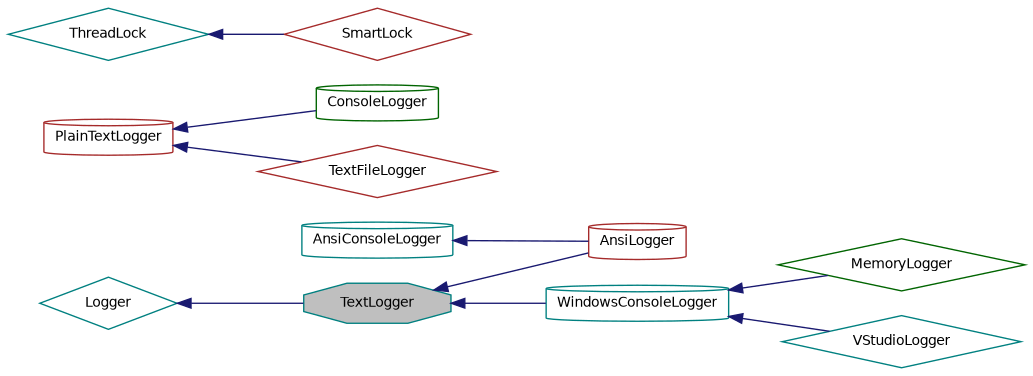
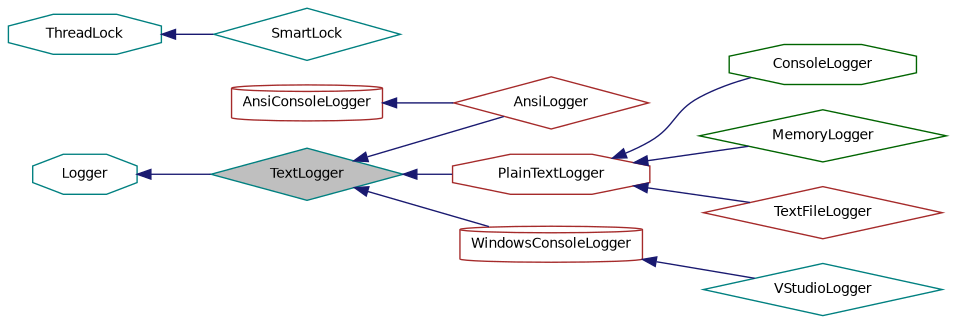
node "ThreadLock": shape diamond -> octagon
node "SmartLock": color brown -> teal
node "ConsoleLogger": shape cylinder -> octagon
node "PlainTextLogger": shape cylinder -> octagon
edge "PlainTextLogger" -> "TextLogger": added
node "AnsiConsoleLogger": color teal -> brown
node "AnsiLogger": shape cylinder -> diamond
edge "MemoryLogger" -> "WindowsConsoleLogger": now "MemoryLogger" -> "PlainTextLogger"
node "Logger": shape diamond -> octagon
node "TextLogger": shape octagon -> diamond
node "WindowsConsoleLogger": color teal -> brown
